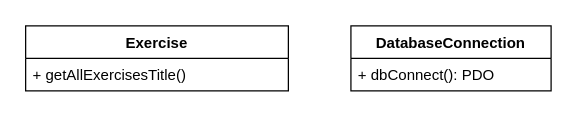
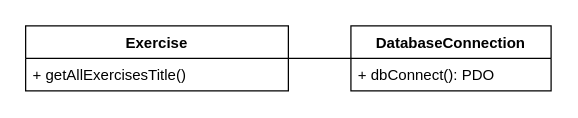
edge "Exercise" -- "DatabaseConnection": added
